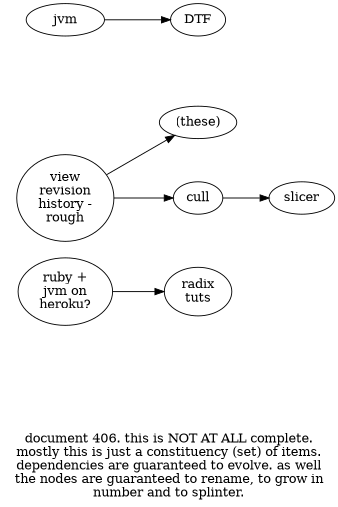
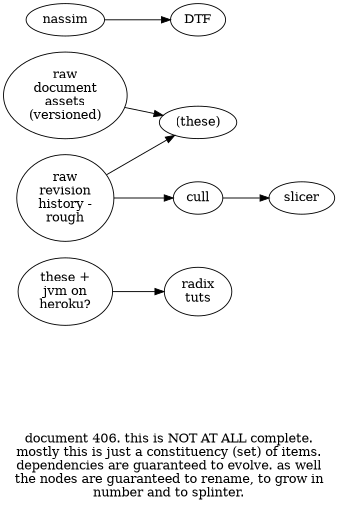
node "jvm": label "jvm" -> "nassim"
node "raw document assets (versioned)": added
node "view revision history - rough": label "view revision history - rough" -> "raw revision history - rough"
node "ruby + jvm on heroku?": label "ruby + jvm on heroku?" -> "these + jvm on heroku?"
